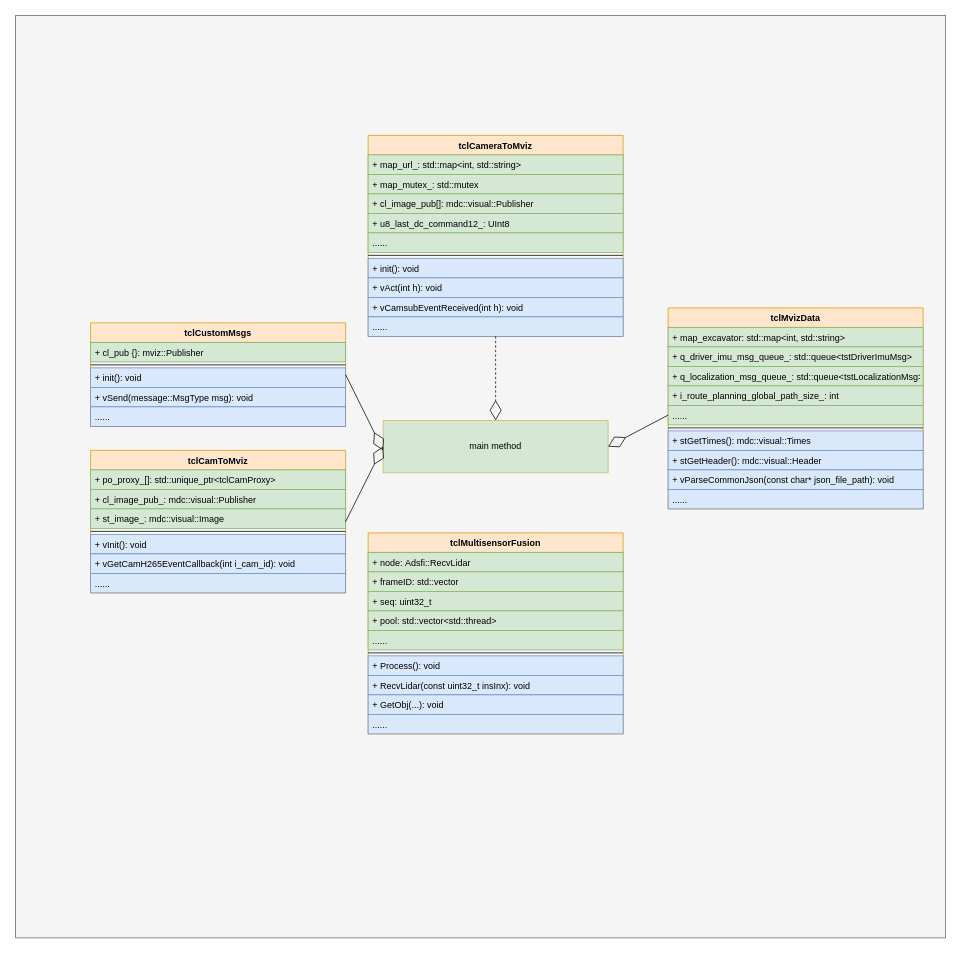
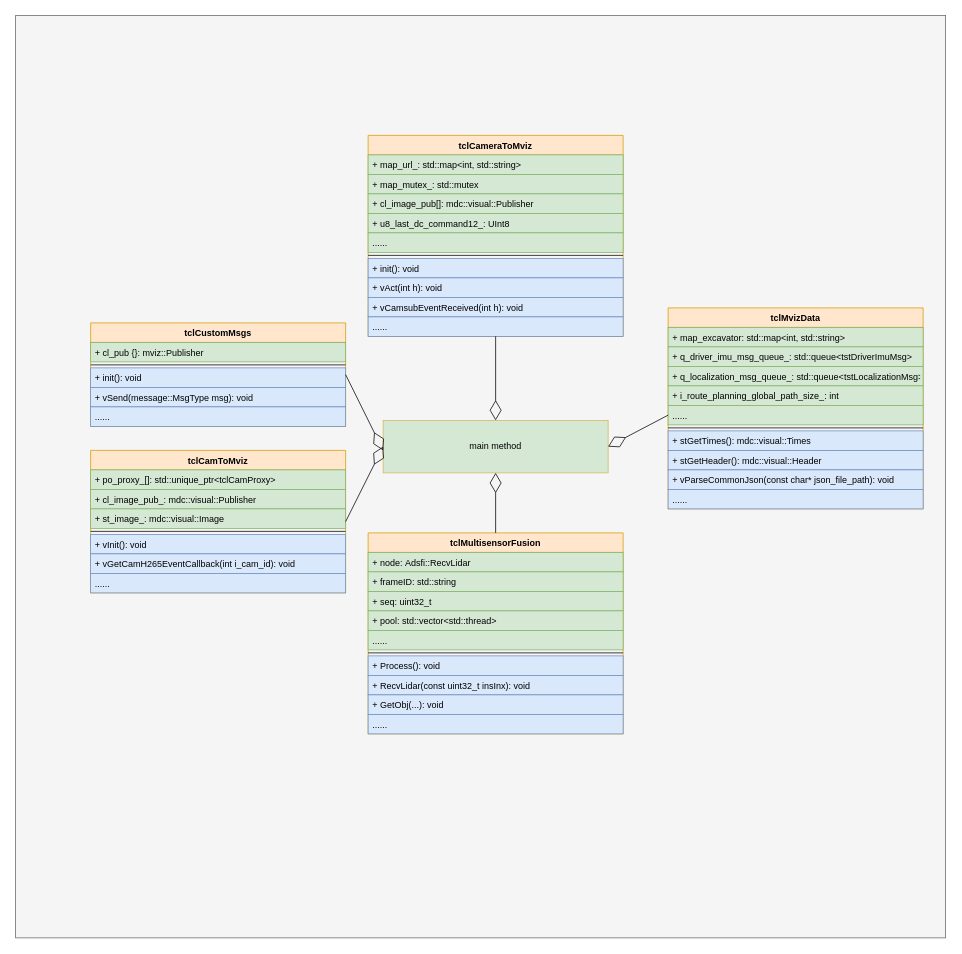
edge "tclCameraToMviz" -> "main method": style dashed -> solid
edge "tclMultisensorFusion" -> "main method": added
node "+ frameID: std::vector": label "+ frameID: std::vector" -> "+ frameID: std::string"
